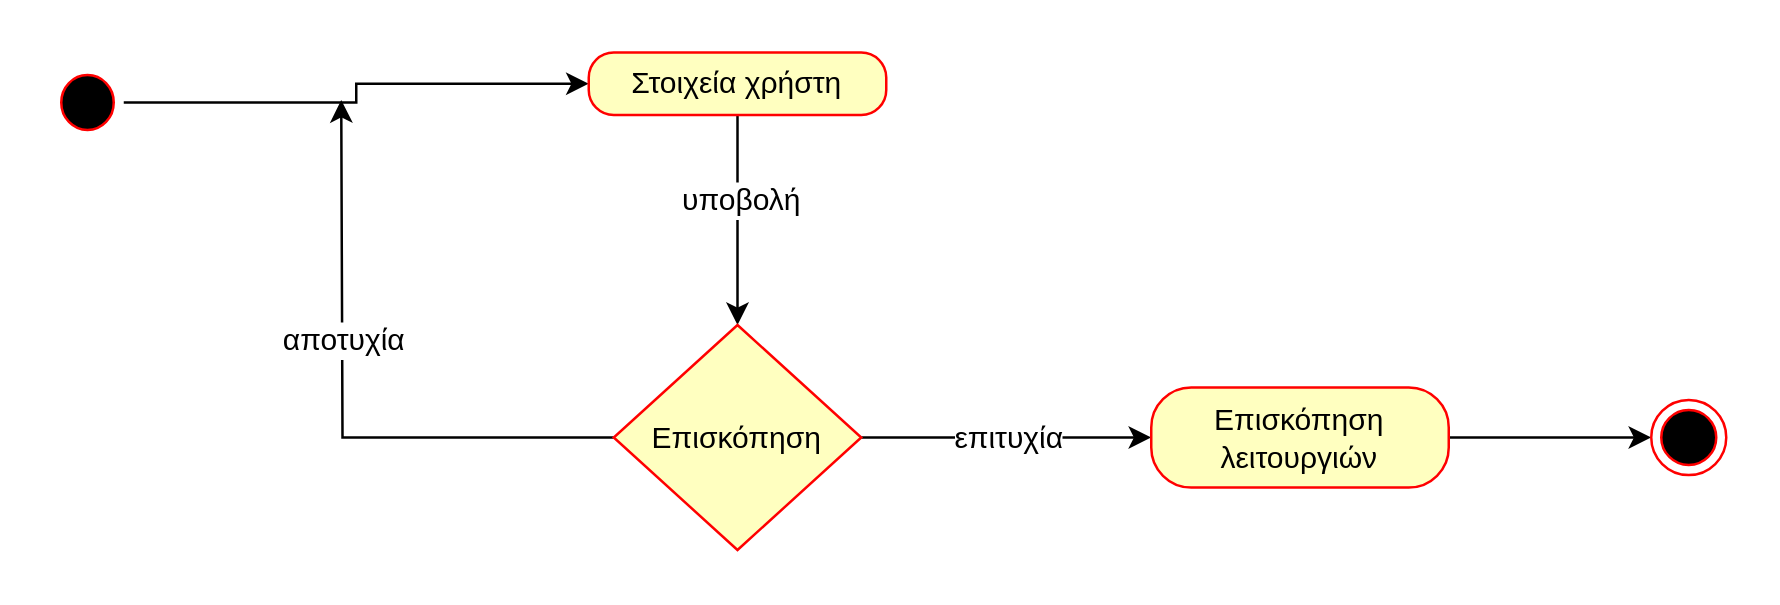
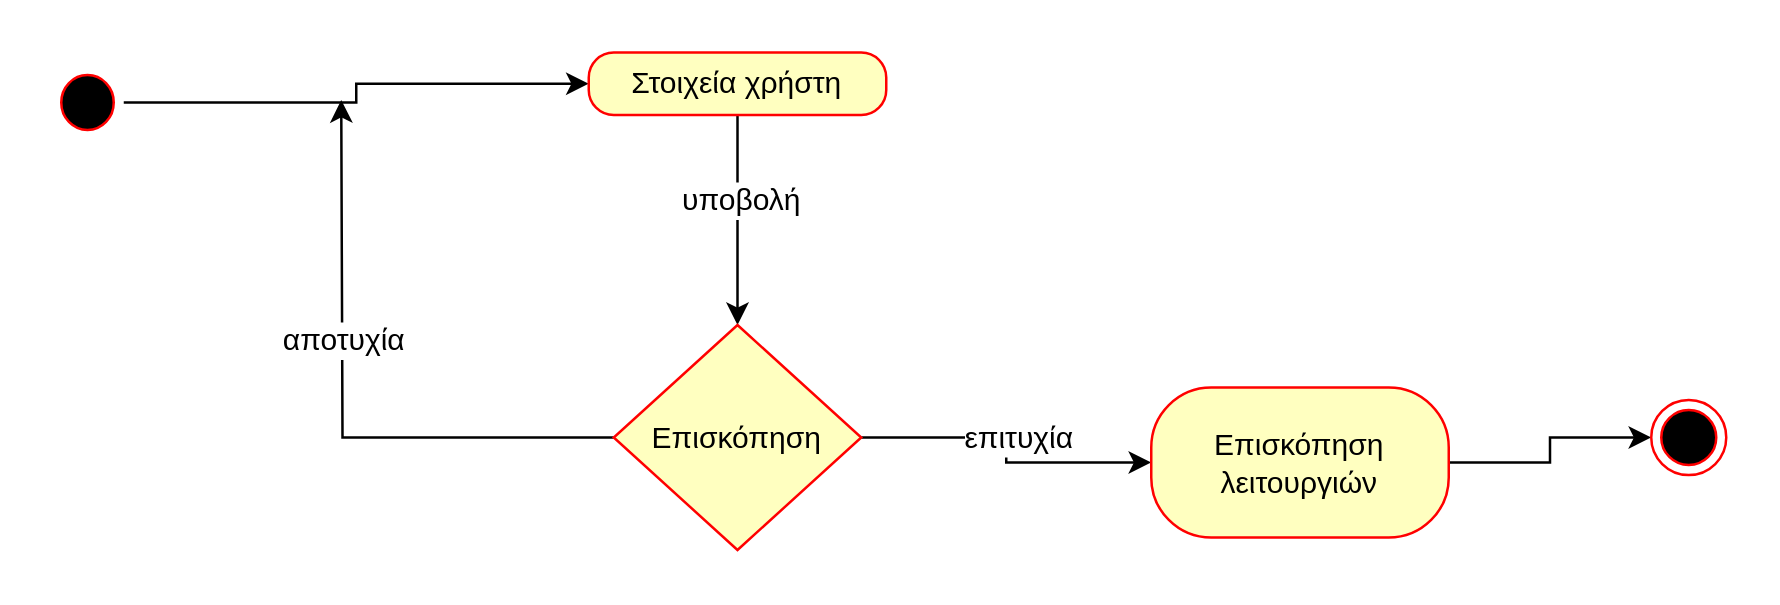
node "Επισκόπηση λειτουργιών": size 298x100 -> 298x150
